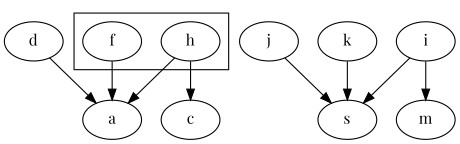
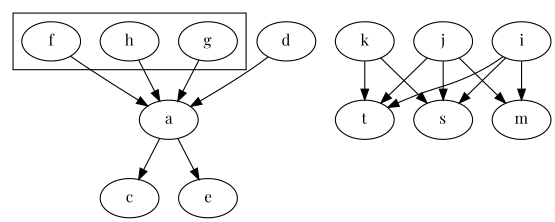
node "g": added
edge "j" -> "m": added
edge "h" -> "c": now "a" -> "c"
node "t": added
node "e": added
